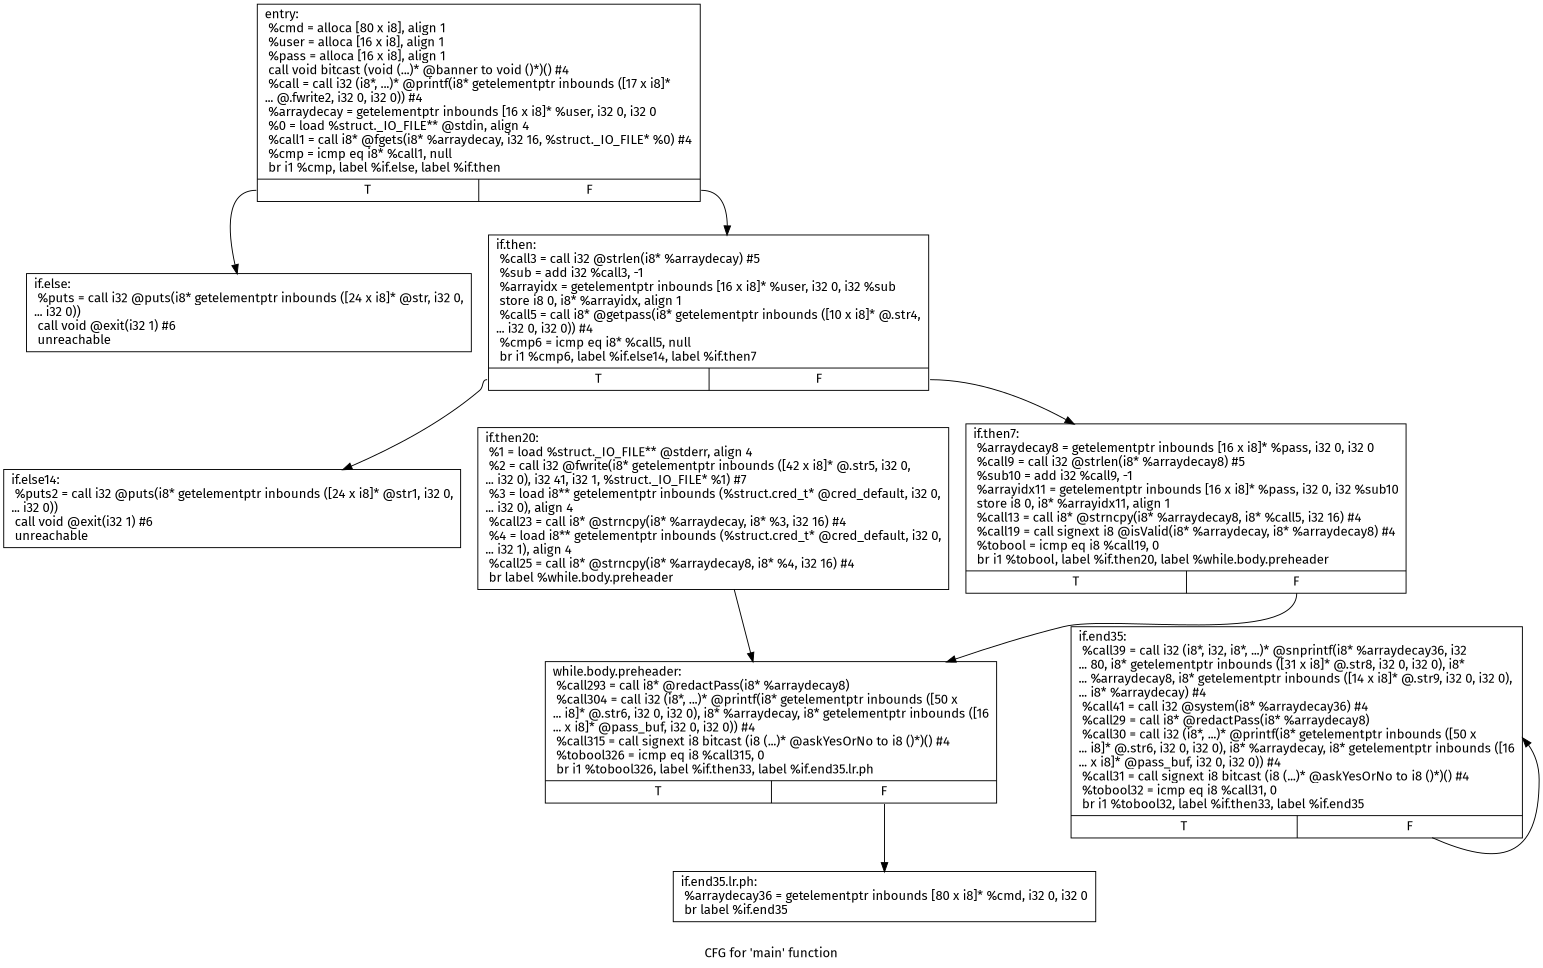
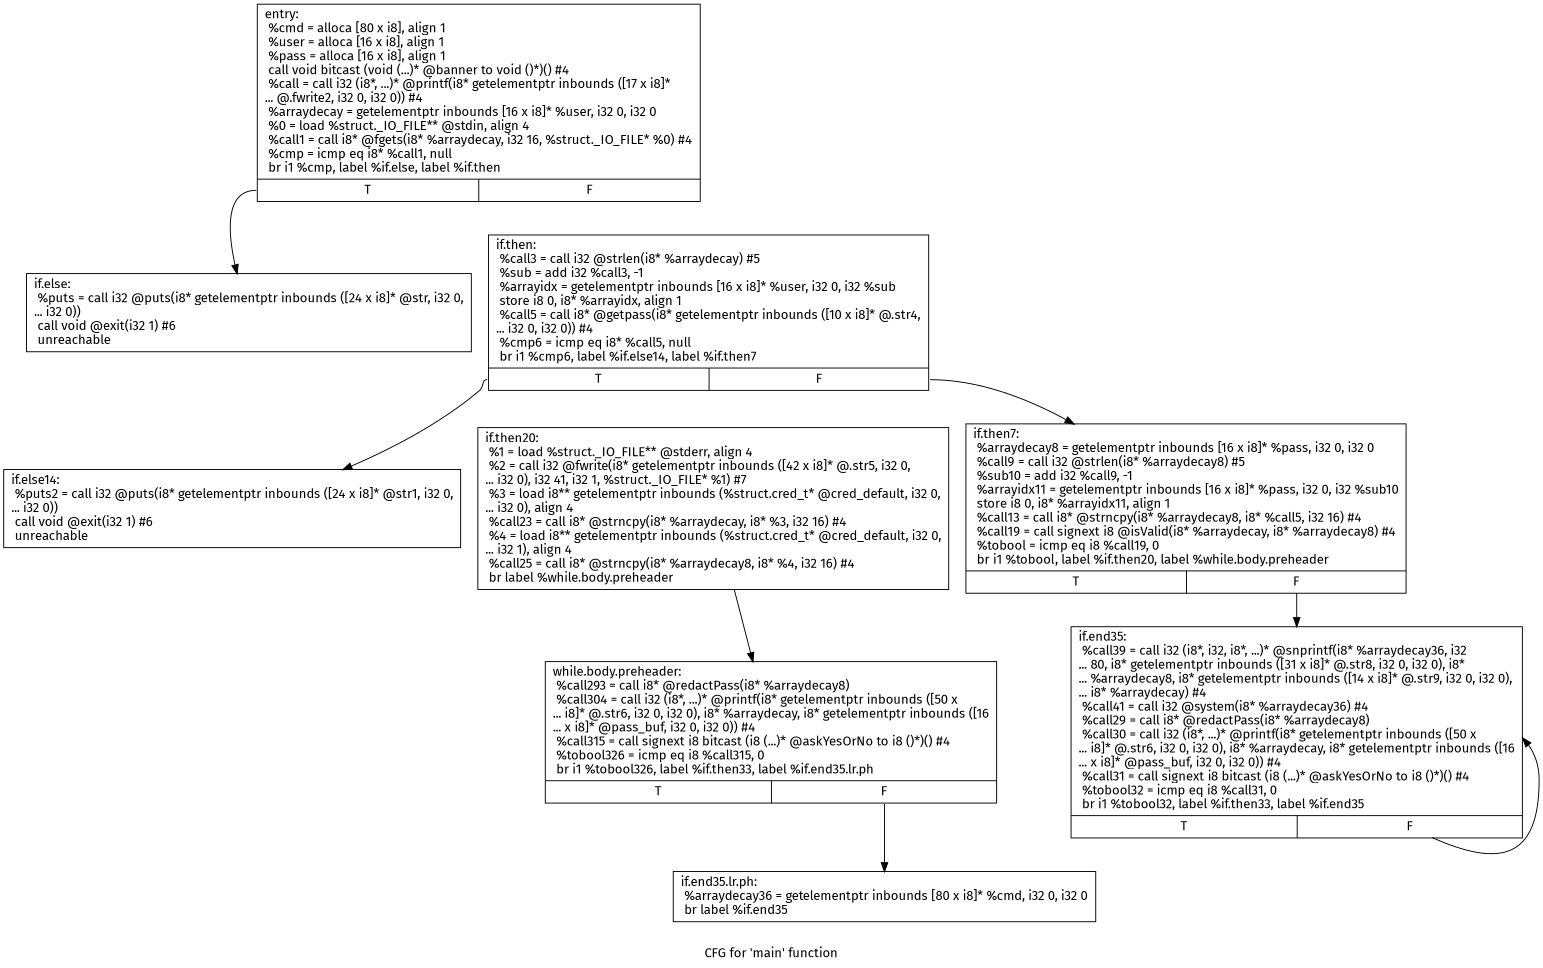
edge "entry:" -> "if.then:": removed
edge "if.then7:" -> "while.body.preheader:": now "if.then7:" -> "if.end35:"
